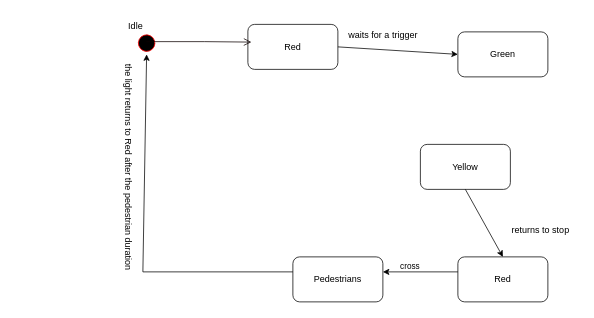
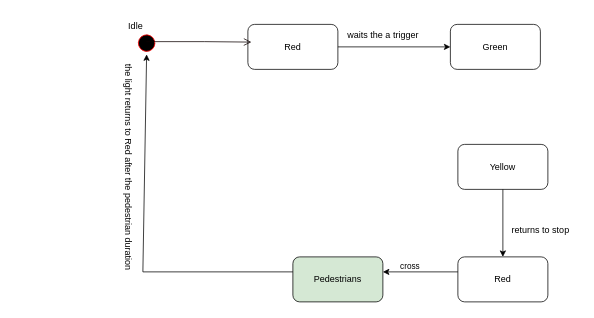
node "waits for a trigger": label "waits for a trigger" -> "waits the a trigger"
node "Green": moved (503, 54) -> (495, 47)
node "Yellow": moved (465, 167) -> (503, 167)
node "Pedestrians": fillcolor #ffffff -> #d5e8d4
